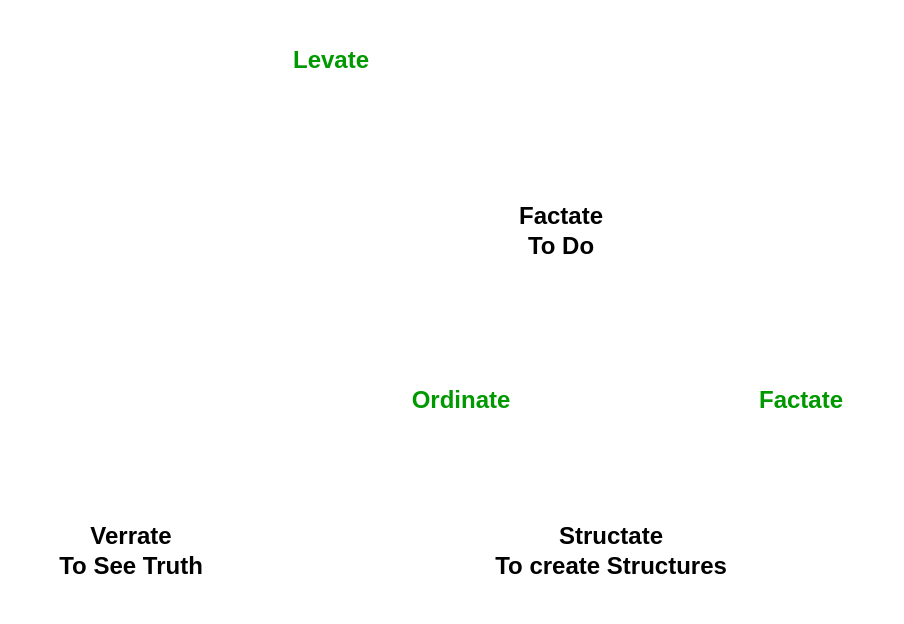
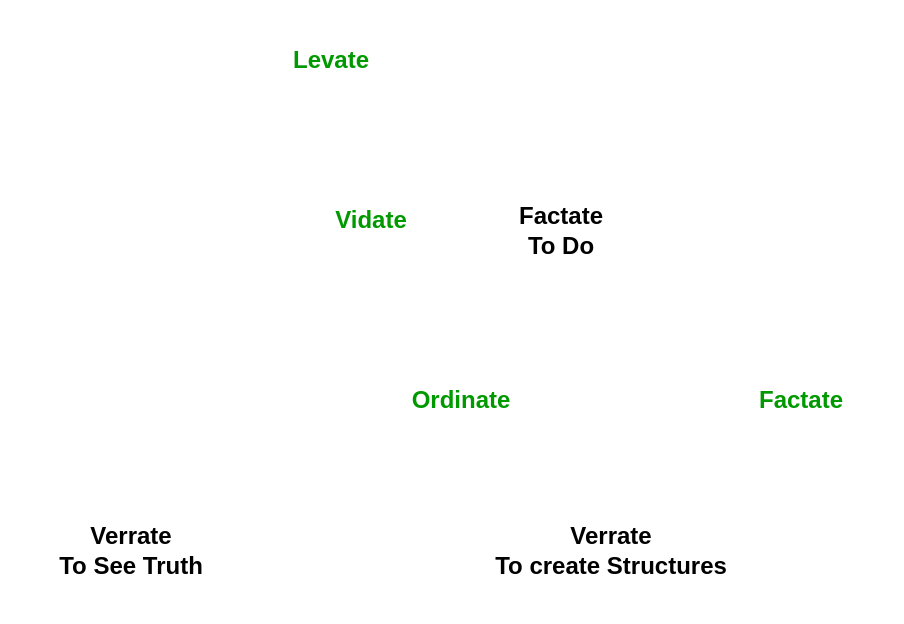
node "Vidate": added
node "Structate To create Structures": label "Structate To create Structures" -> "Verrate To create Structures"
